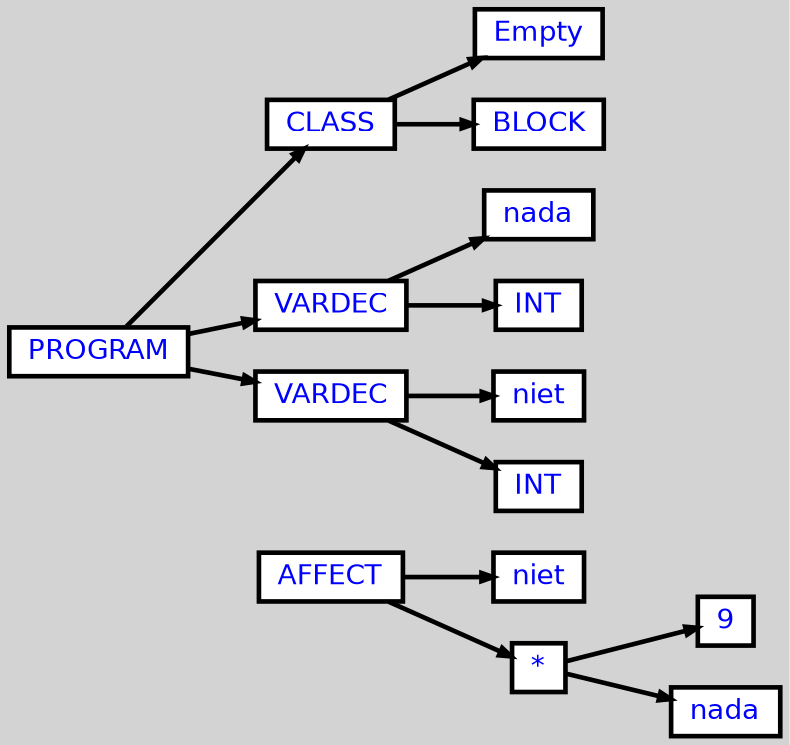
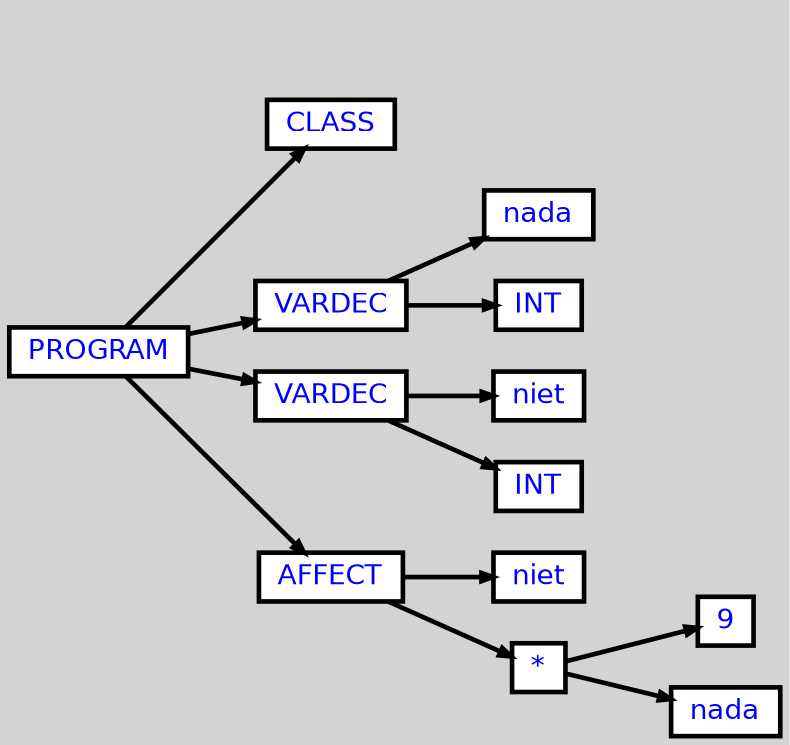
node "Empty": removed
node "BLOCK": removed
edge "PROGRAM" -> "AFFECT": added
